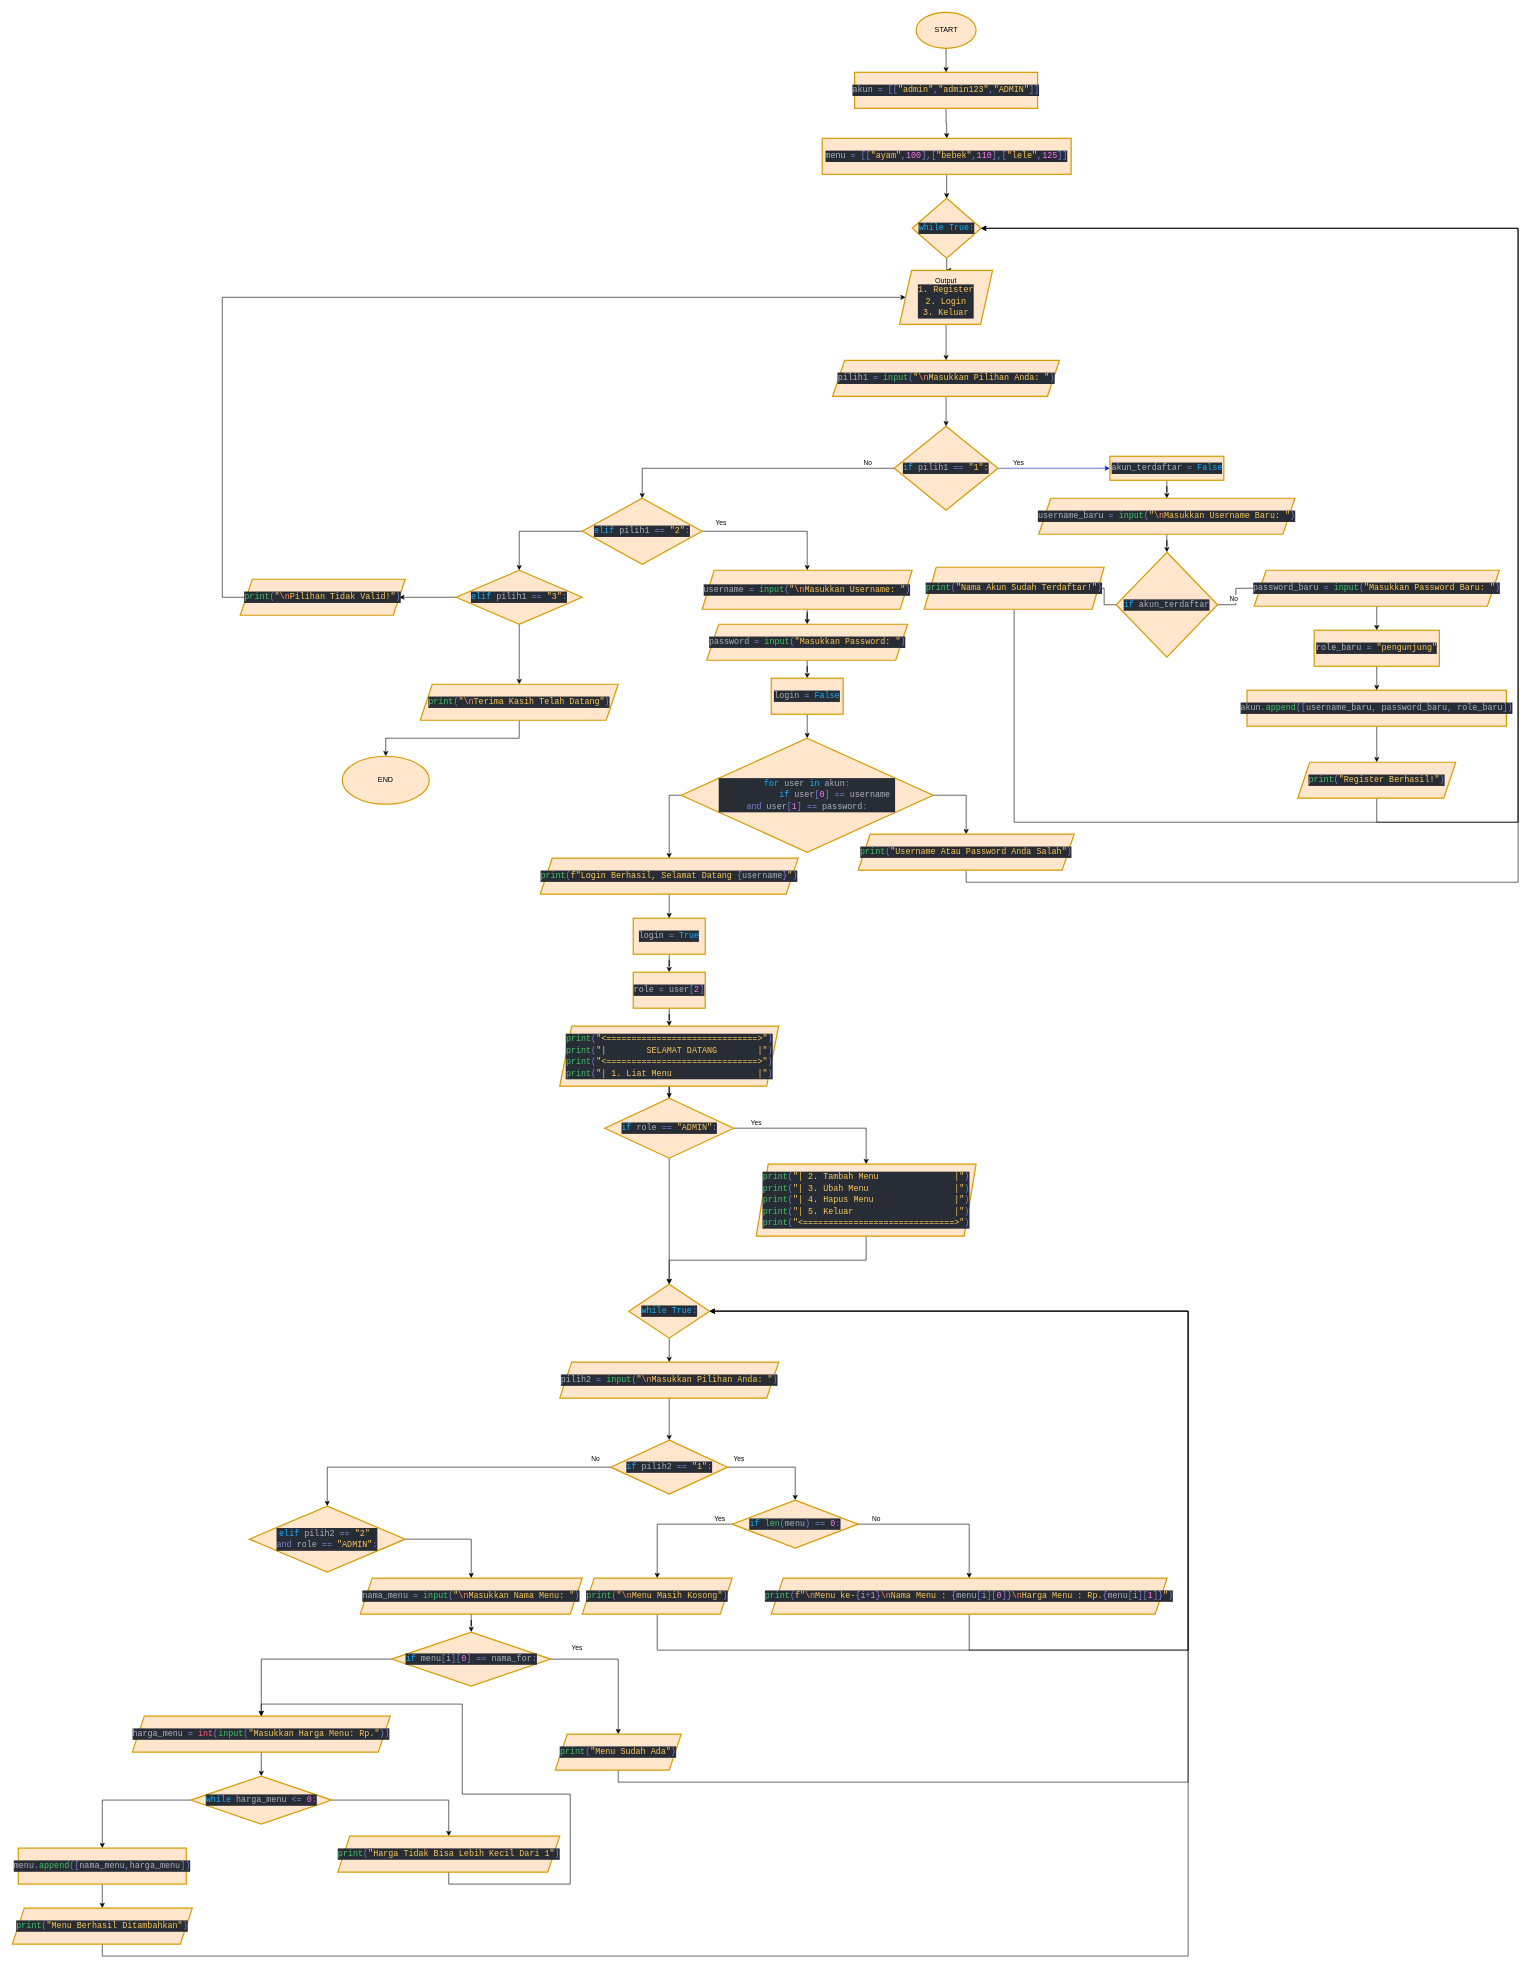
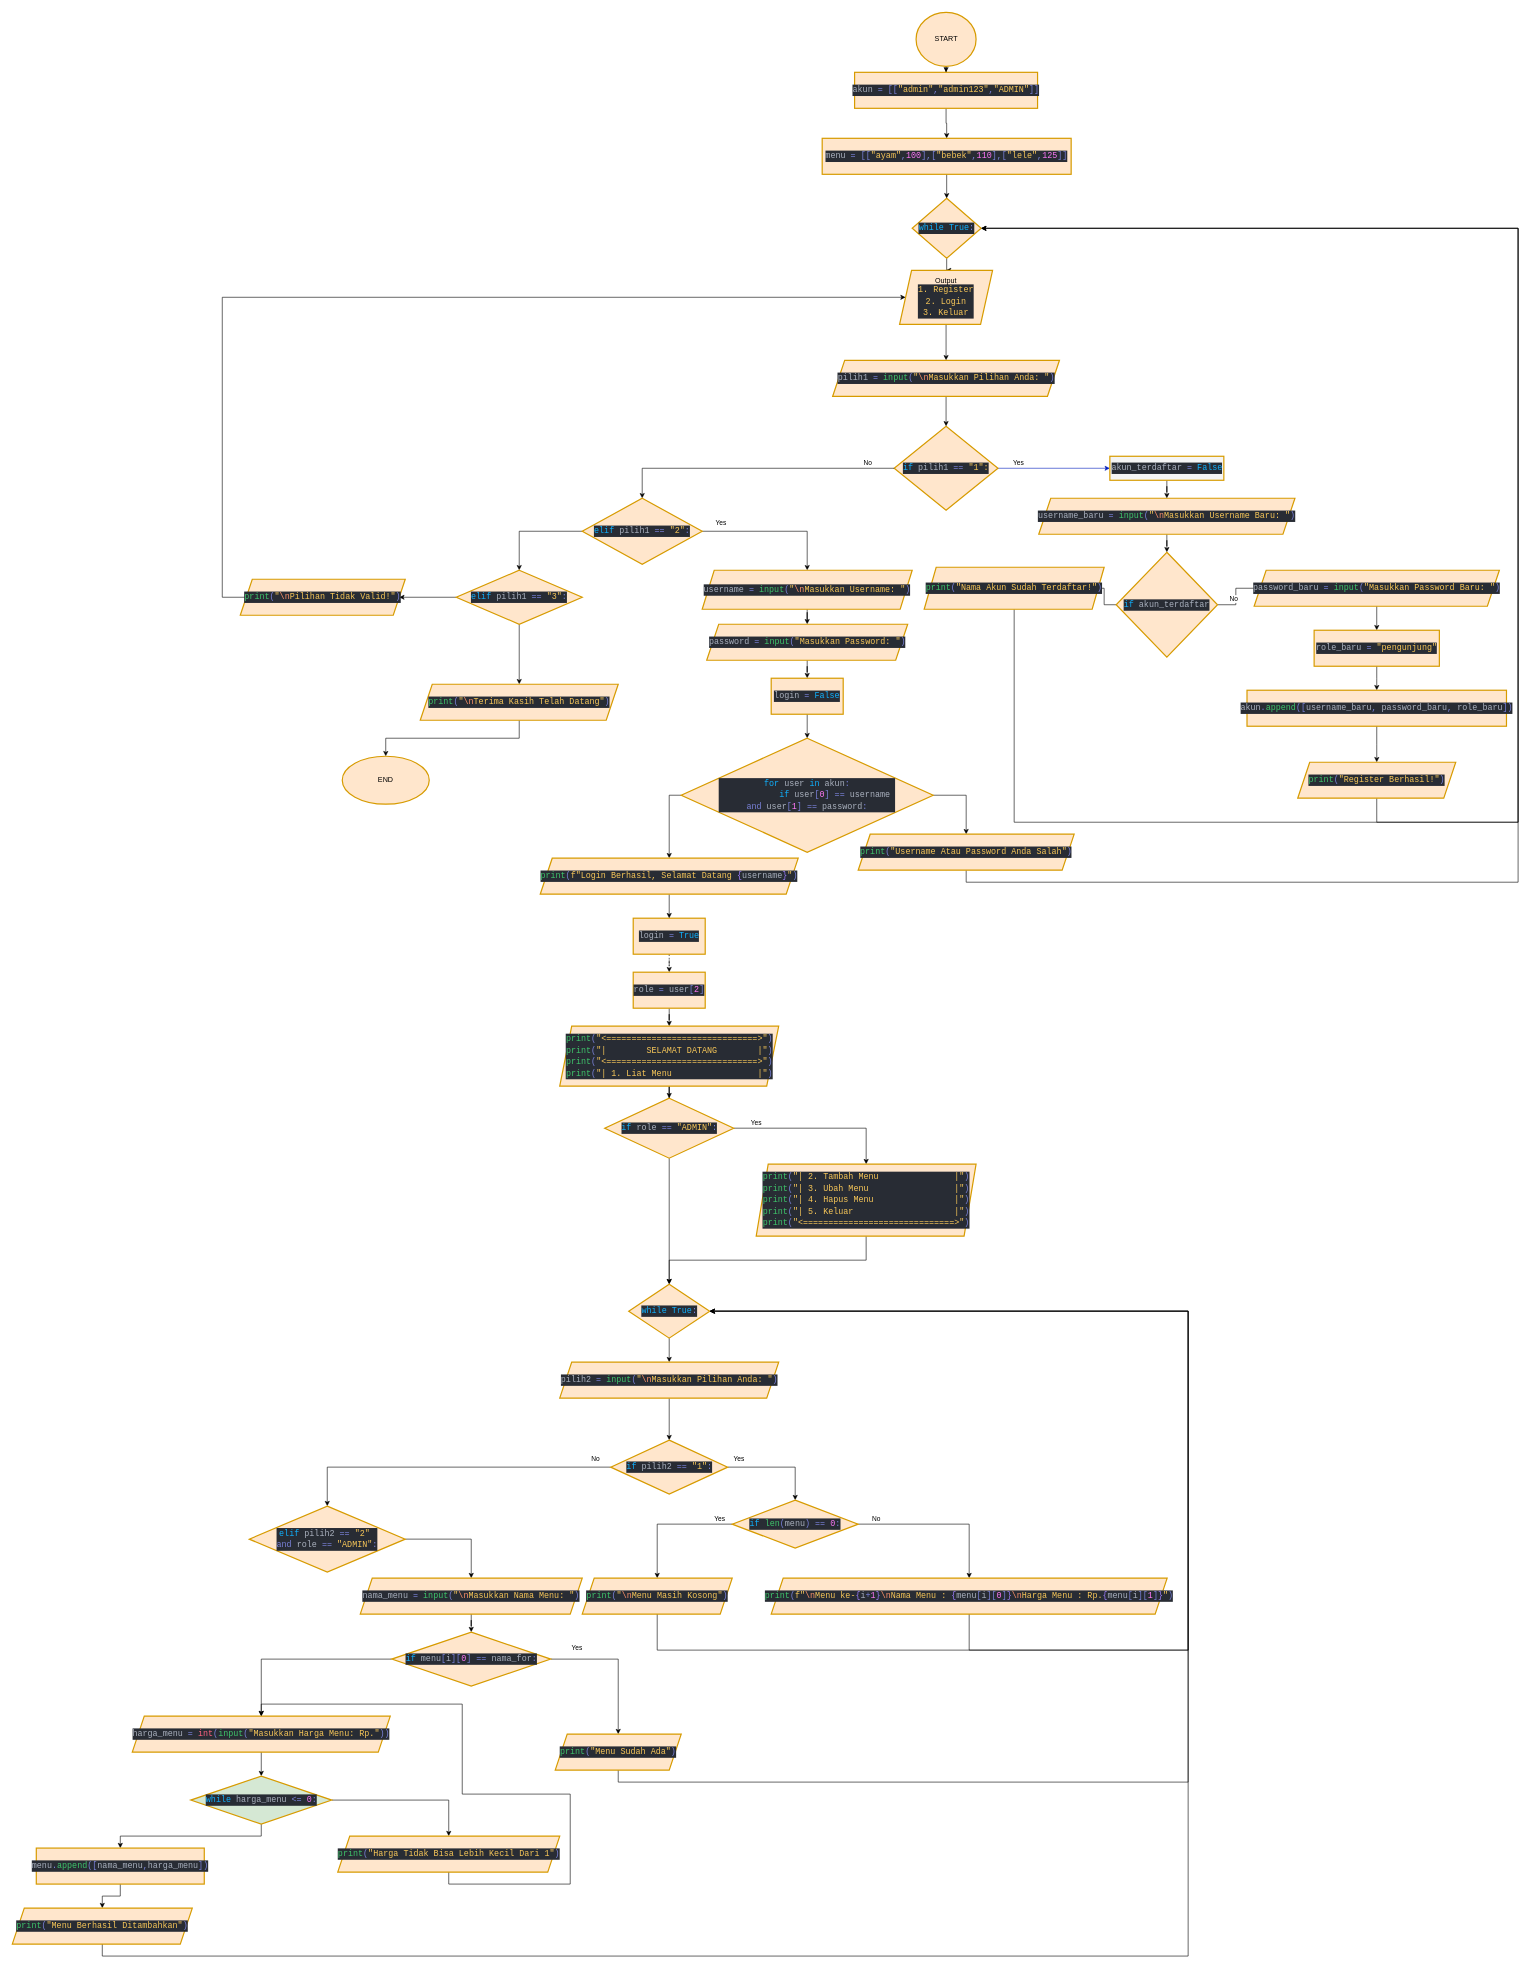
node "START": size 60x36 -> 60x54
node "akun_terdaftar = False": fillcolor #ffe6cc -> #f5f5f5
edge "login = True" -> "role = user[2]": style solid -> dashed
node "while harga_menu <= 0:": fillcolor #ffe6cc -> #d5e8d4
node "menu.append([nama_menu,harga_menu])": moved (102, 1866) -> (120, 1866)
